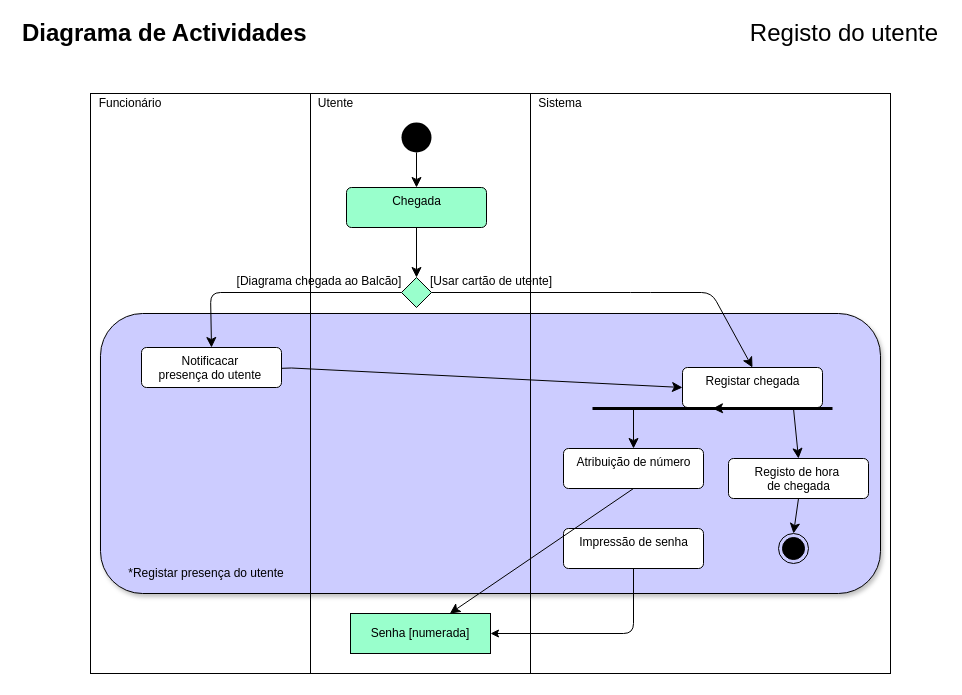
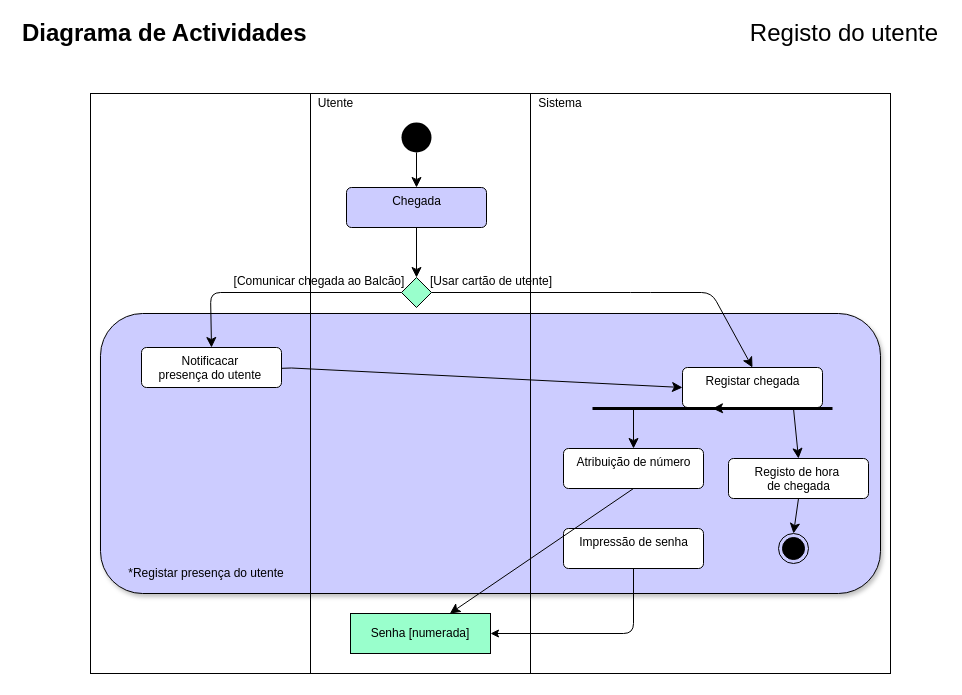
node "Funcionário": removed
node "Chegada": fillcolor #99ffcc -> #ccccff
node "[Diagrama chegada ao Balcão]": label "[Diagrama chegada ao Balcão]" -> "[Comunicar chegada ao Balcão]"
